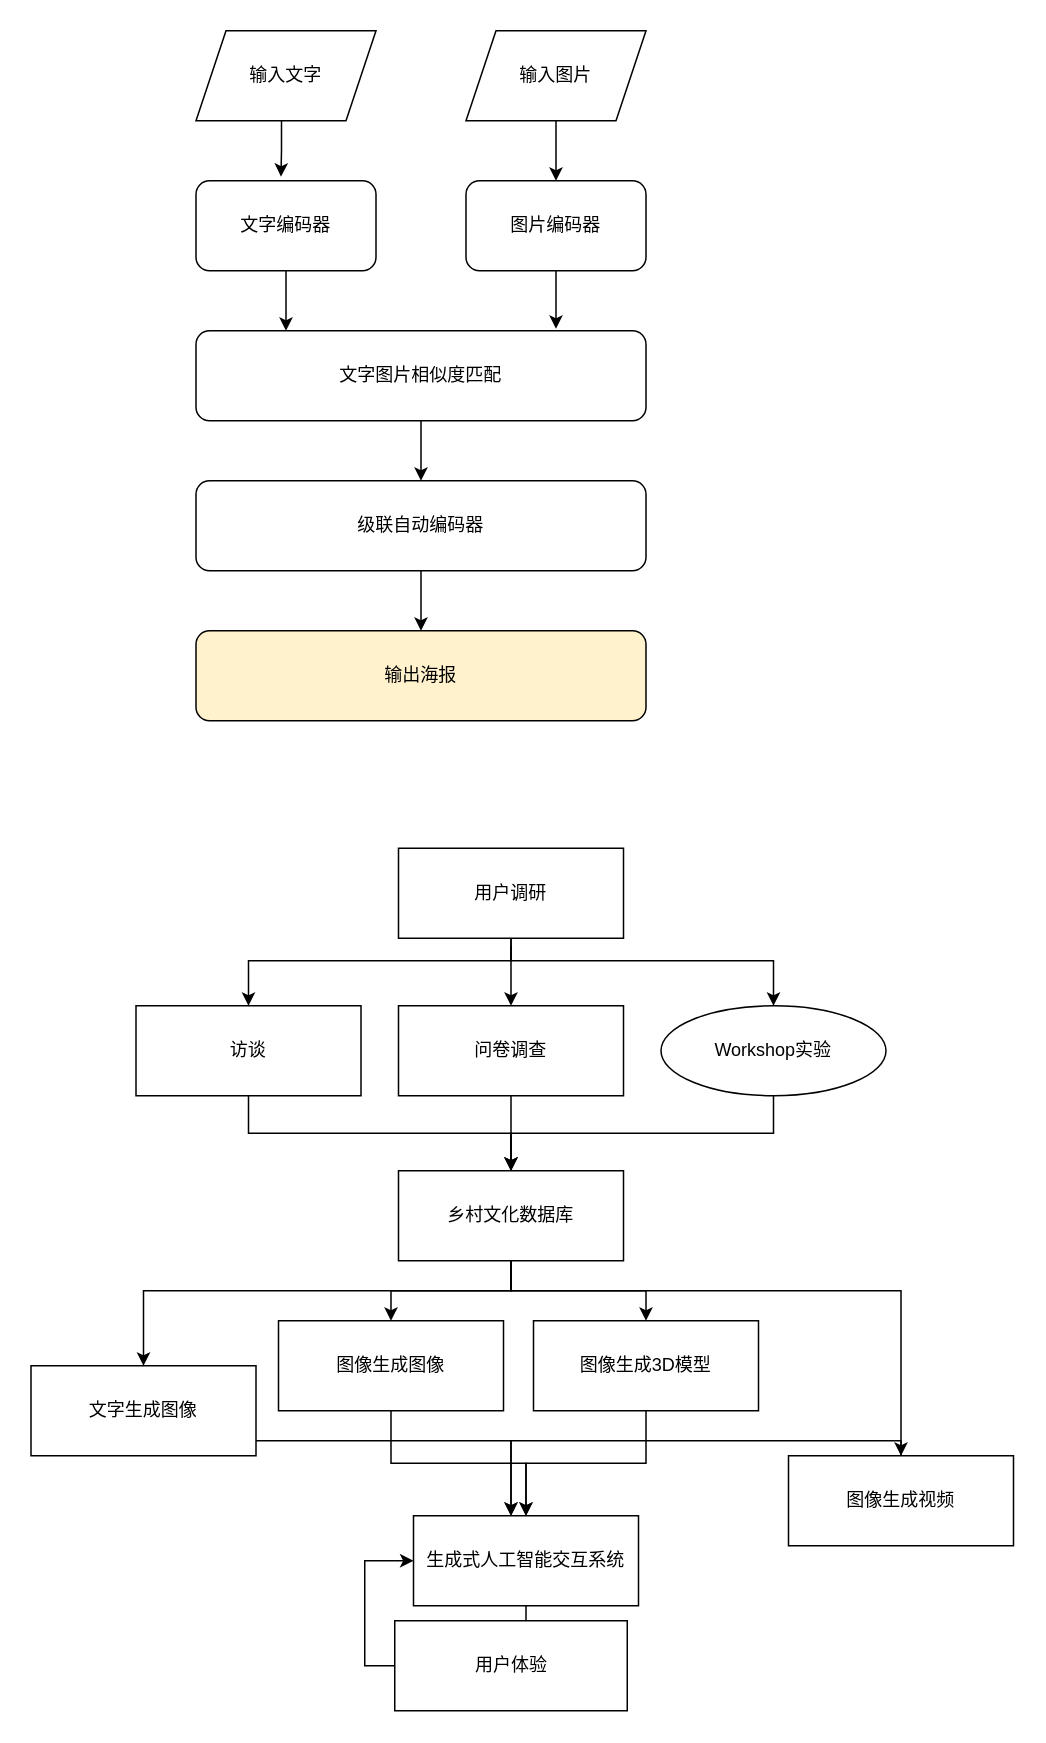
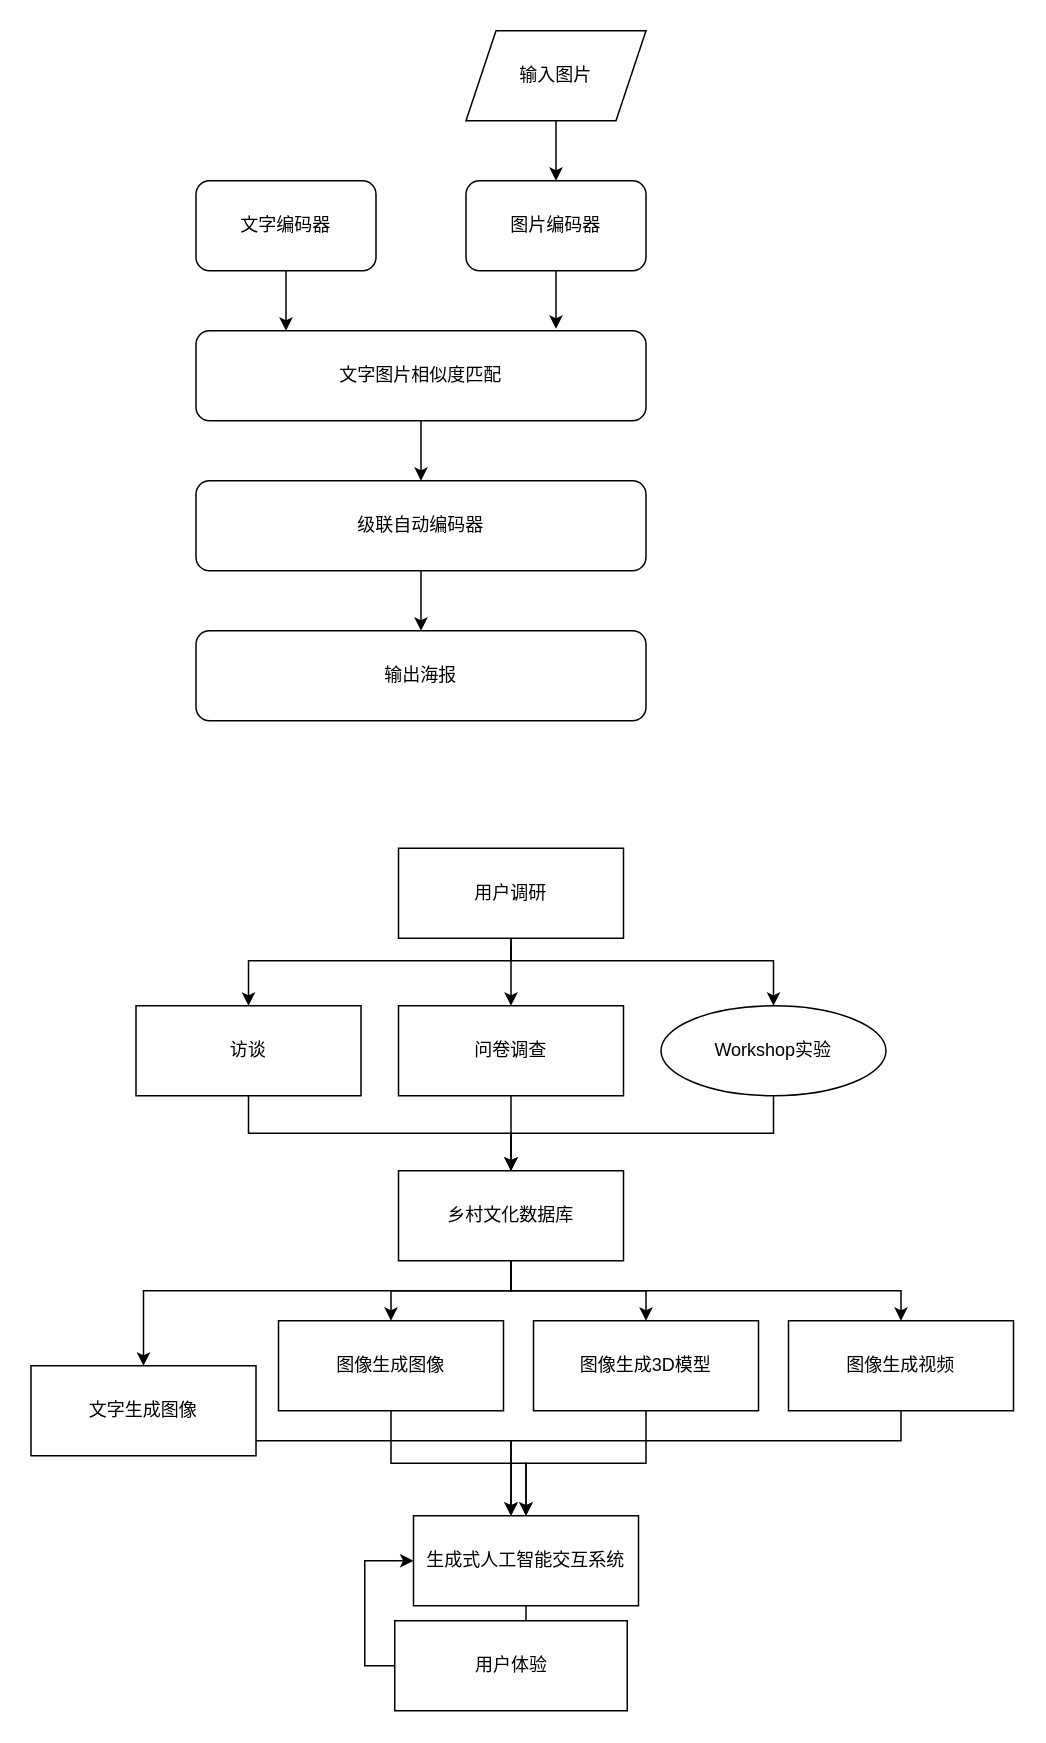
node "输入文字": removed
edge "输入文字" -> "文字编码器": removed
node "输出海报": fillcolor #fff2cc -> #ffffff
node "图像生成视频": moved (901, 1501) -> (901, 1366)
